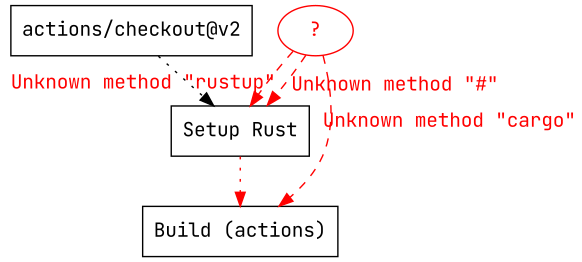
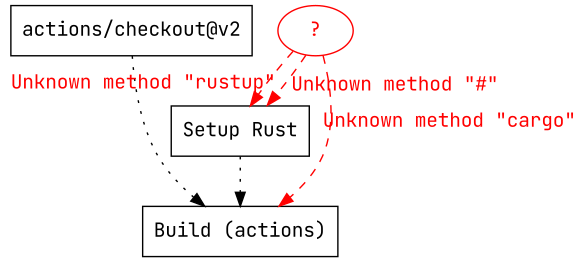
edge "actions/checkout@v2" -> "Setup Rust": now "actions/checkout@v2" -> "Build (actions)"
edge "Setup Rust" -> "Build (actions)": color red -> black
